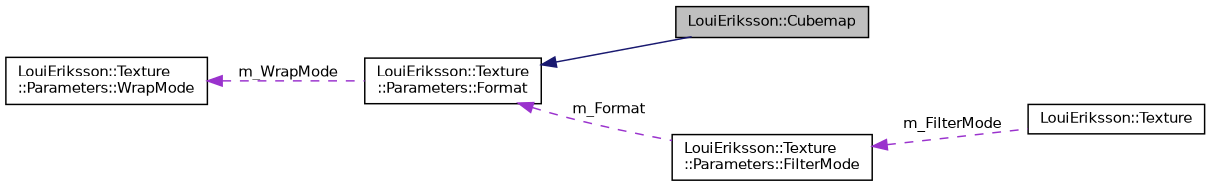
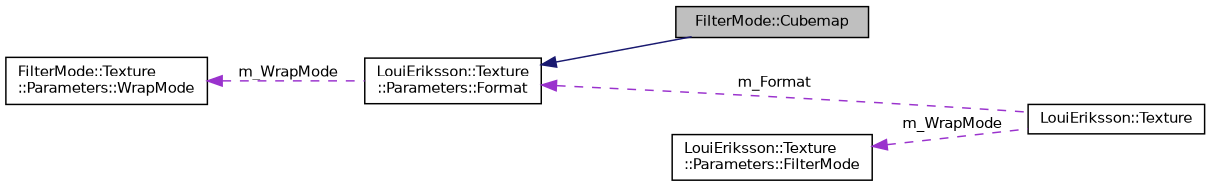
node "LouiEriksson::Cubemap": label "LouiEriksson::Cubemap" -> "FilterMode::Cubemap"
node "LouiEriksson::Texture ::Parameters::WrapMode": label "LouiEriksson::Texture ::Parameters::WrapMode" -> "FilterMode::Texture ::Parameters::WrapMode"
edge "LouiEriksson::Texture" -> "LouiEriksson::Texture ::Parameters::FilterMode": label " m_FilterMode" -> " m_WrapMode"
edge "LouiEriksson::Texture ::Parameters::FilterMode" -> "LouiEriksson::Texture ::Parameters::Format": now "LouiEriksson::Texture" -> "LouiEriksson::Texture ::Parameters::Format"
